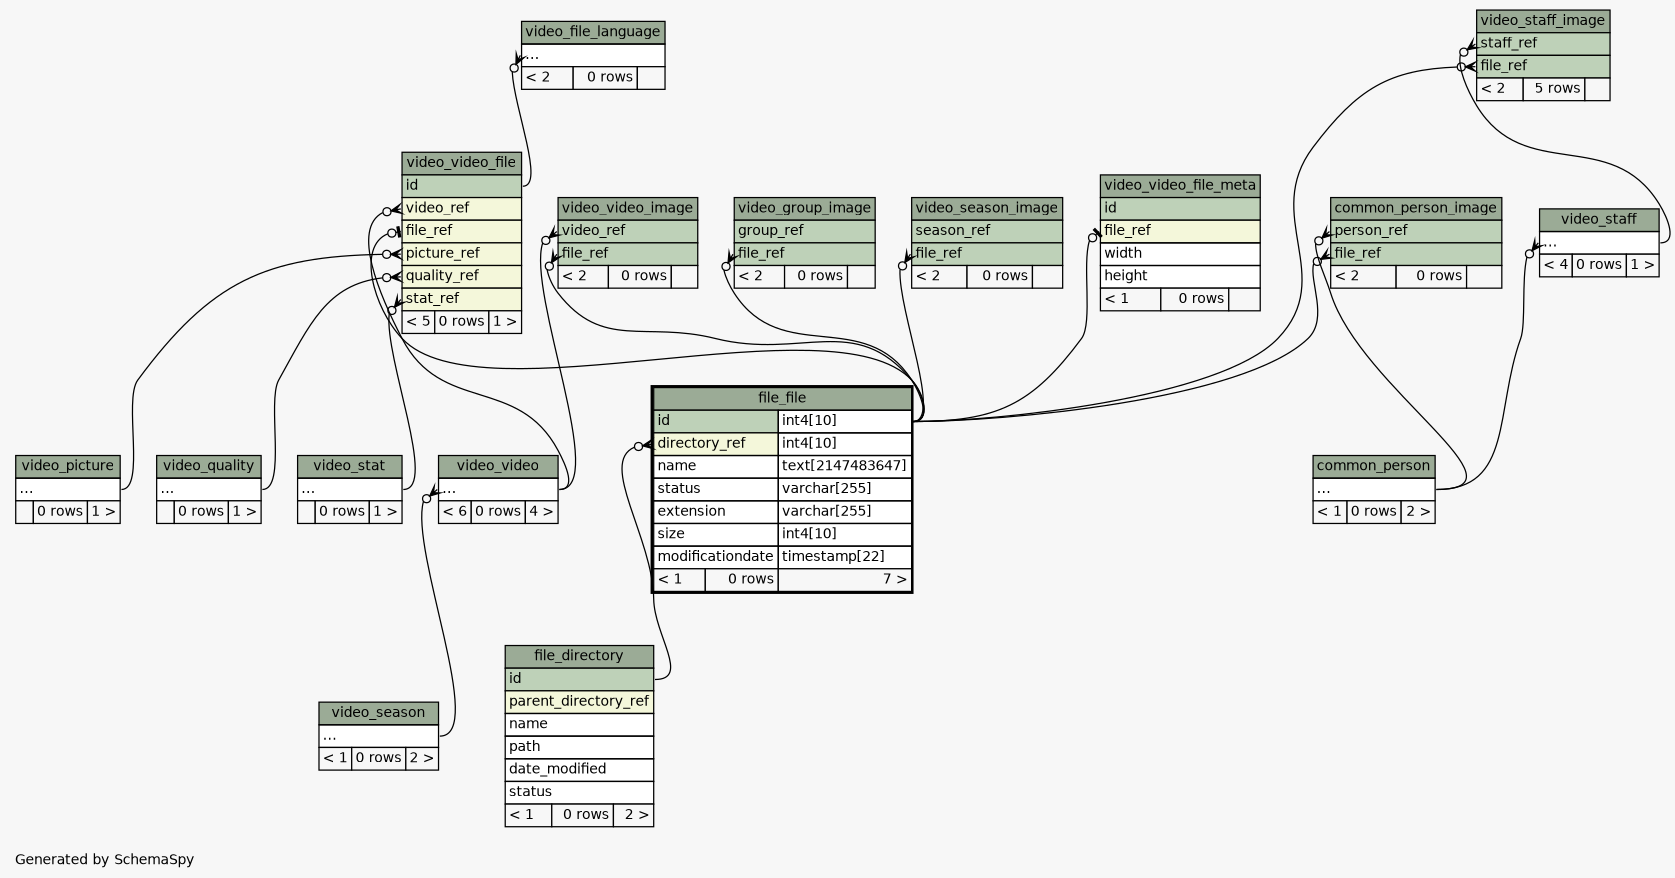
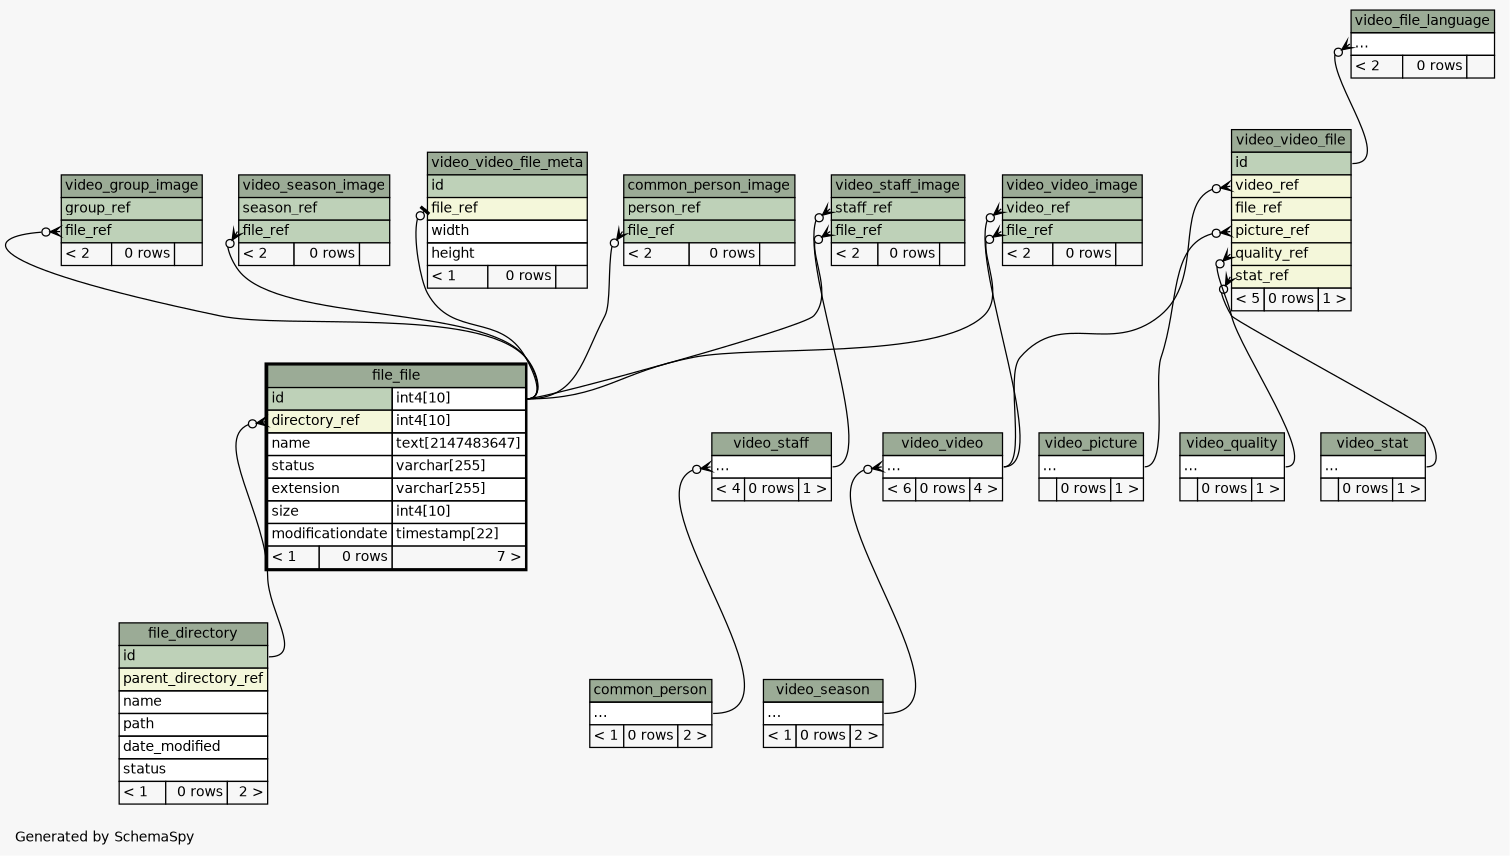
node "video_staff_image": text "5 rows" -> "0 rows"
edge "file_file" -> "video_video_file": removed
edge "common_person" -> "common_person_image": removed
